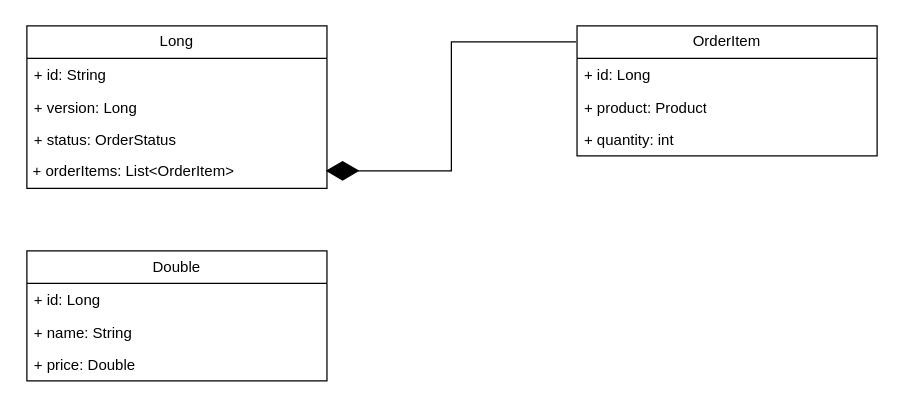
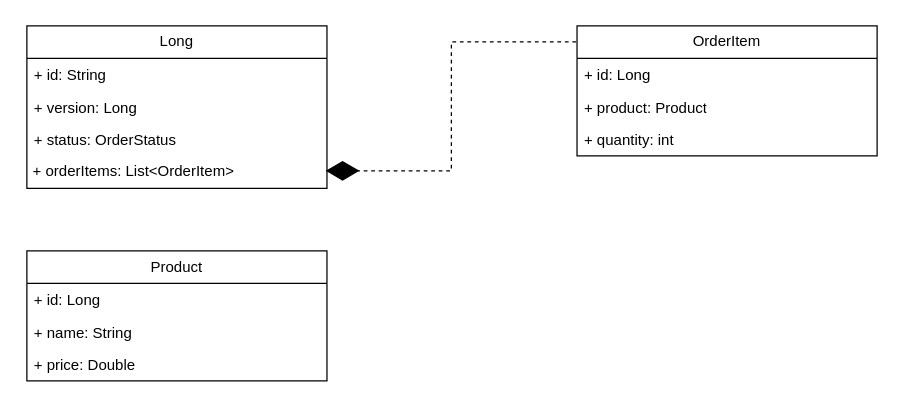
edge "OrderItem" -> "+ orderItems: List<OrderItem>": style solid -> dashed
node "Double": label "Double" -> "Product"
